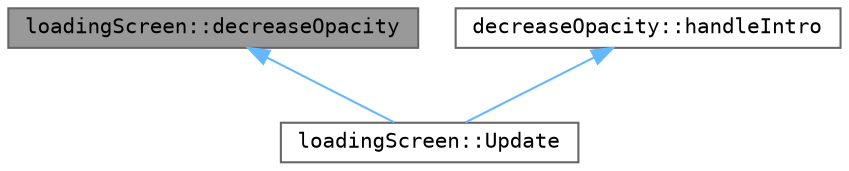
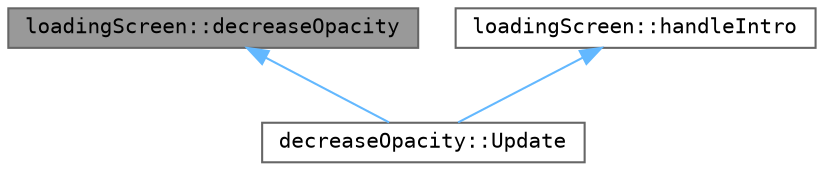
node "decreaseOpacity::handleIntro": label "decreaseOpacity::handleIntro" -> "loadingScreen::handleIntro"
node "loadingScreen::Update": label "loadingScreen::Update" -> "decreaseOpacity::Update"
